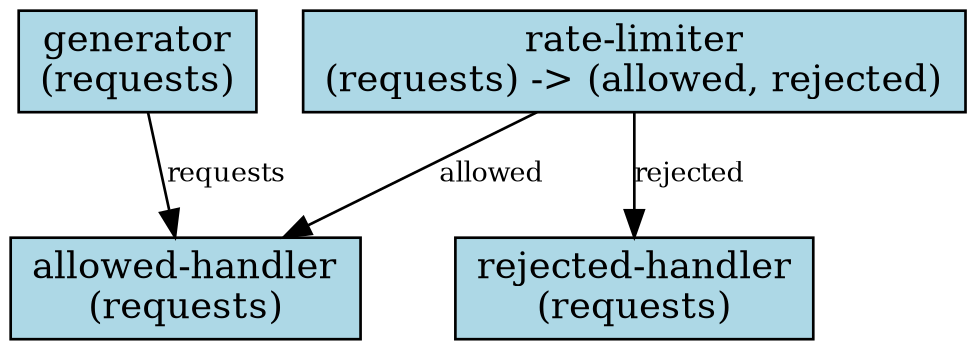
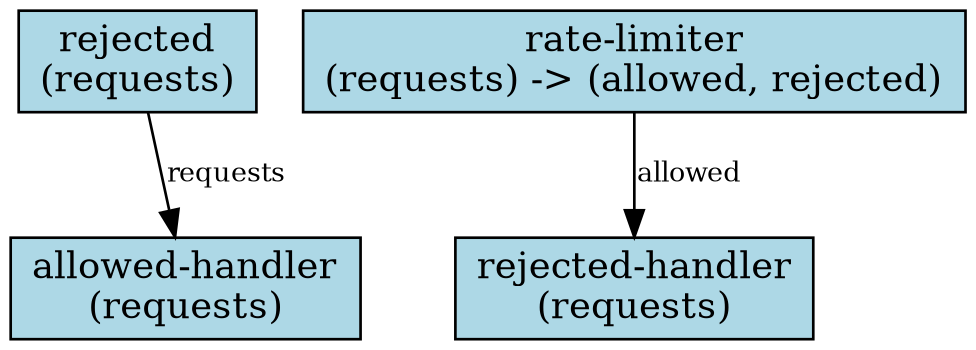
node "generator (requests)": label "generator (requests)" -> "rejected (requests)"
edge "rate-limiter (requests) -> (allowed, rejected)" -> "allowed-handler (requests)": removed, label "allowed"
edge "rate-limiter (requests) -> (allowed, rejected)" -> "rejected-handler (requests)": label "rejected" -> "allowed"
